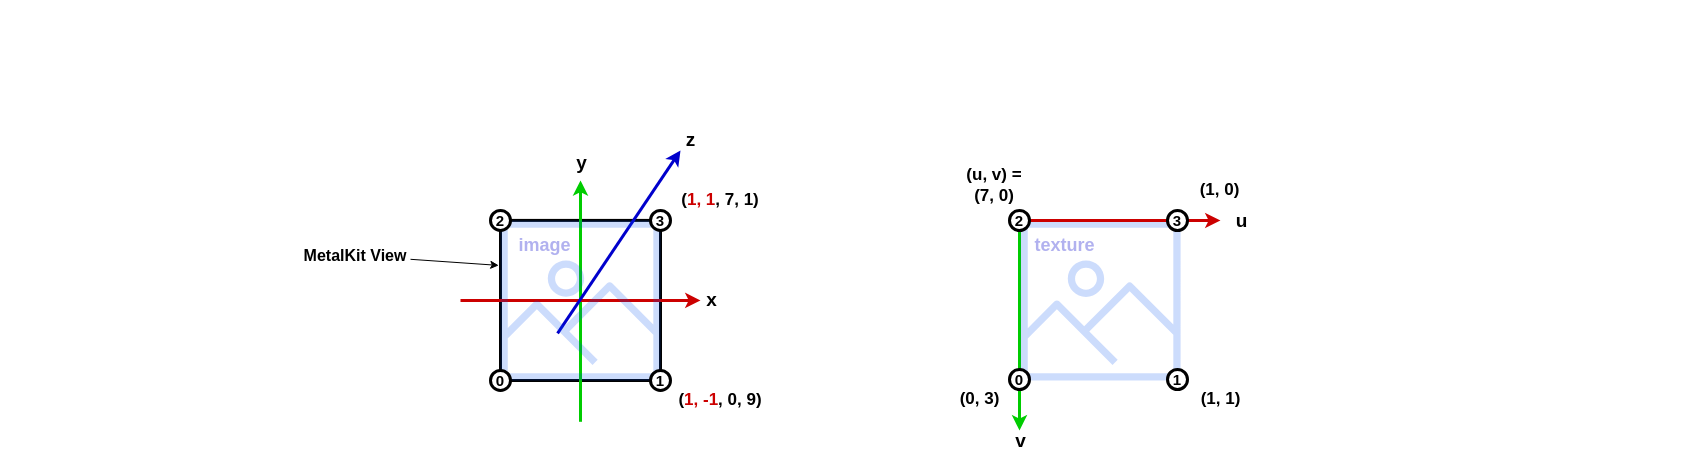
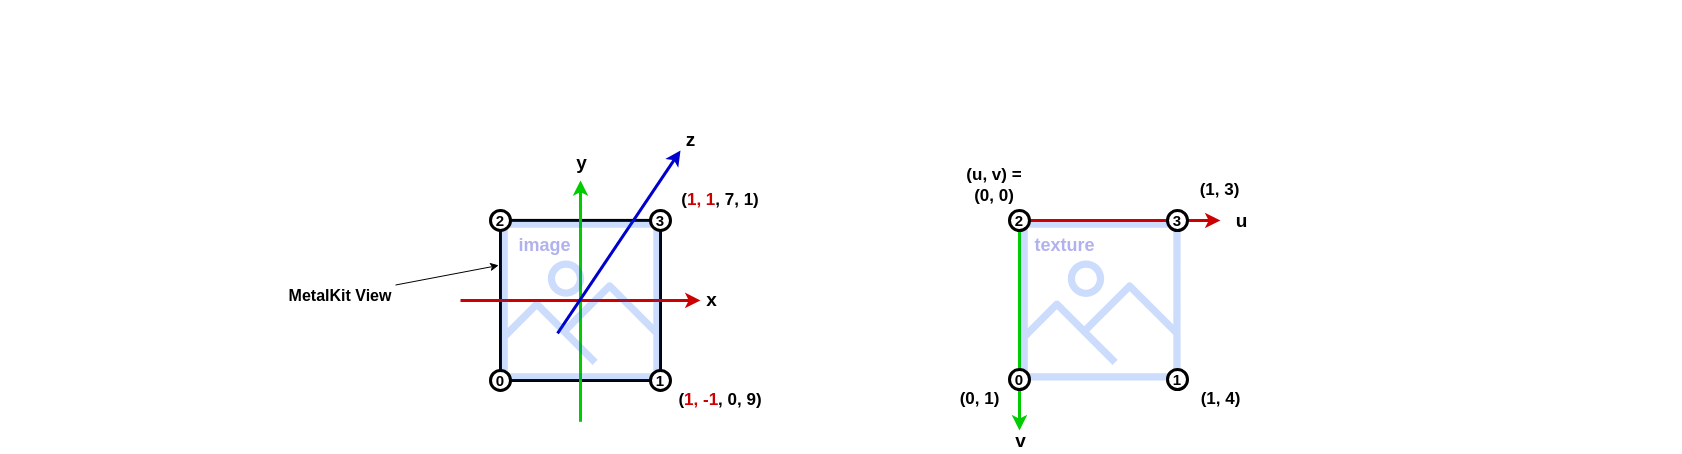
node "(u, v) = (7, 0)": label "(u, v) = (7, 0)" -> "(u, v) = (0, 0)"
node "(1, 0)": label "(1, 0)" -> "(1, 3)"
node "MetalKit View": moved (356, 256) -> (341, 296)
node "(0, 3)": label "(0, 3)" -> "(0, 1)"
node "(1, 1)": label "(1, 1)" -> "(1, 4)"
